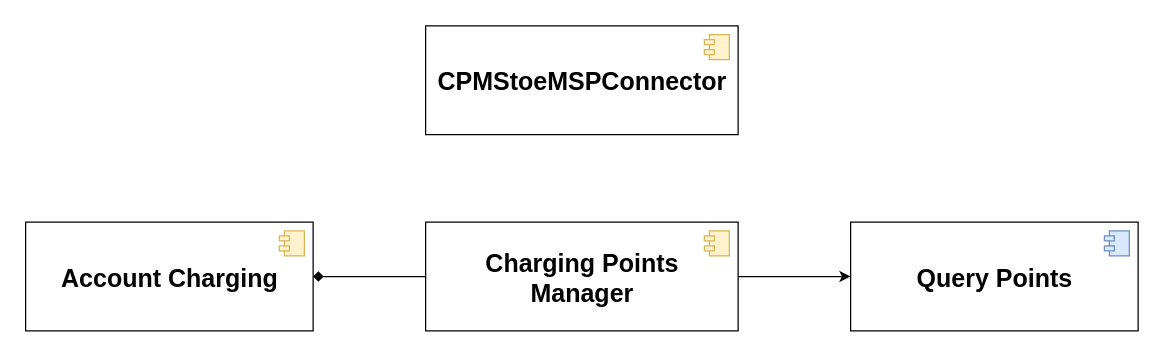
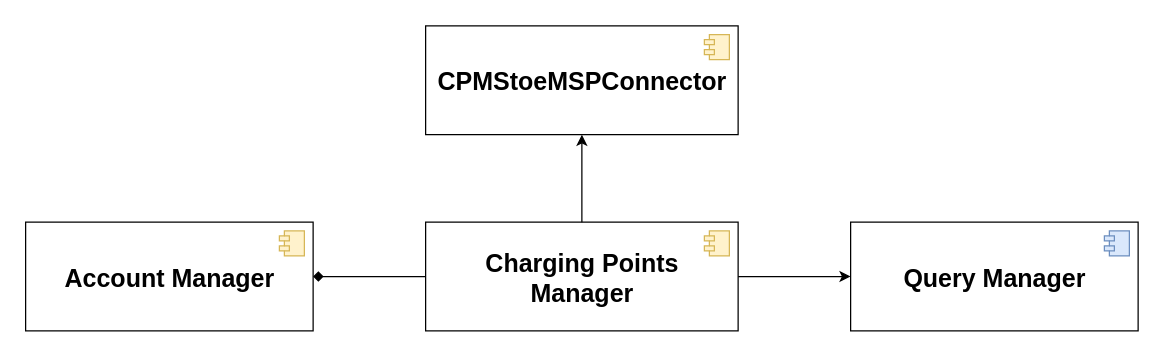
edge "Charging Points Manager" -> "CPMStoeMSPConnector": added
node "Account Charging": label "Account Charging" -> "Account Manager"
node "Query Points": label "Query Points" -> "Query Manager"
